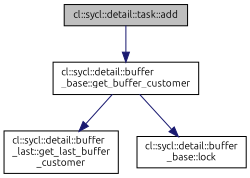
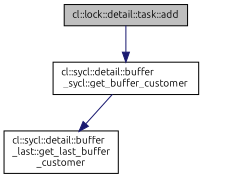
node "cl::sycl::detail::task::add": label "cl::sycl::detail::task::add" -> "cl::lock::detail::task::add"
node "cl::sycl::detail::buffer _base::get_buffer_customer": label "cl::sycl::detail::buffer _base::get_buffer_customer" -> "cl::sycl::detail::buffer _sycl::get_buffer_customer"
node "cl::sycl::detail::buffer _base::lock": removed
